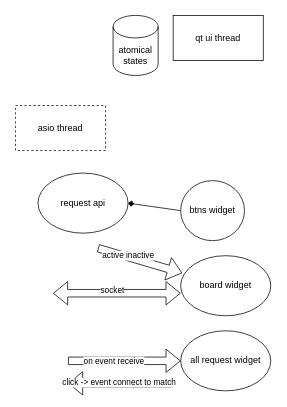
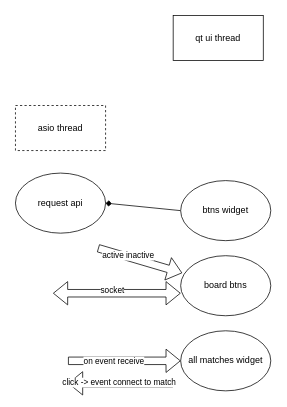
node "atomical states": removed
node "request api": moved (83, 203) -> (60, 203)
node "btns widget": size 64x60 -> 90x60
node "board widget": label "board widget" -> "board btns"
node "all request widget": label "all request widget" -> "all matches widget"
